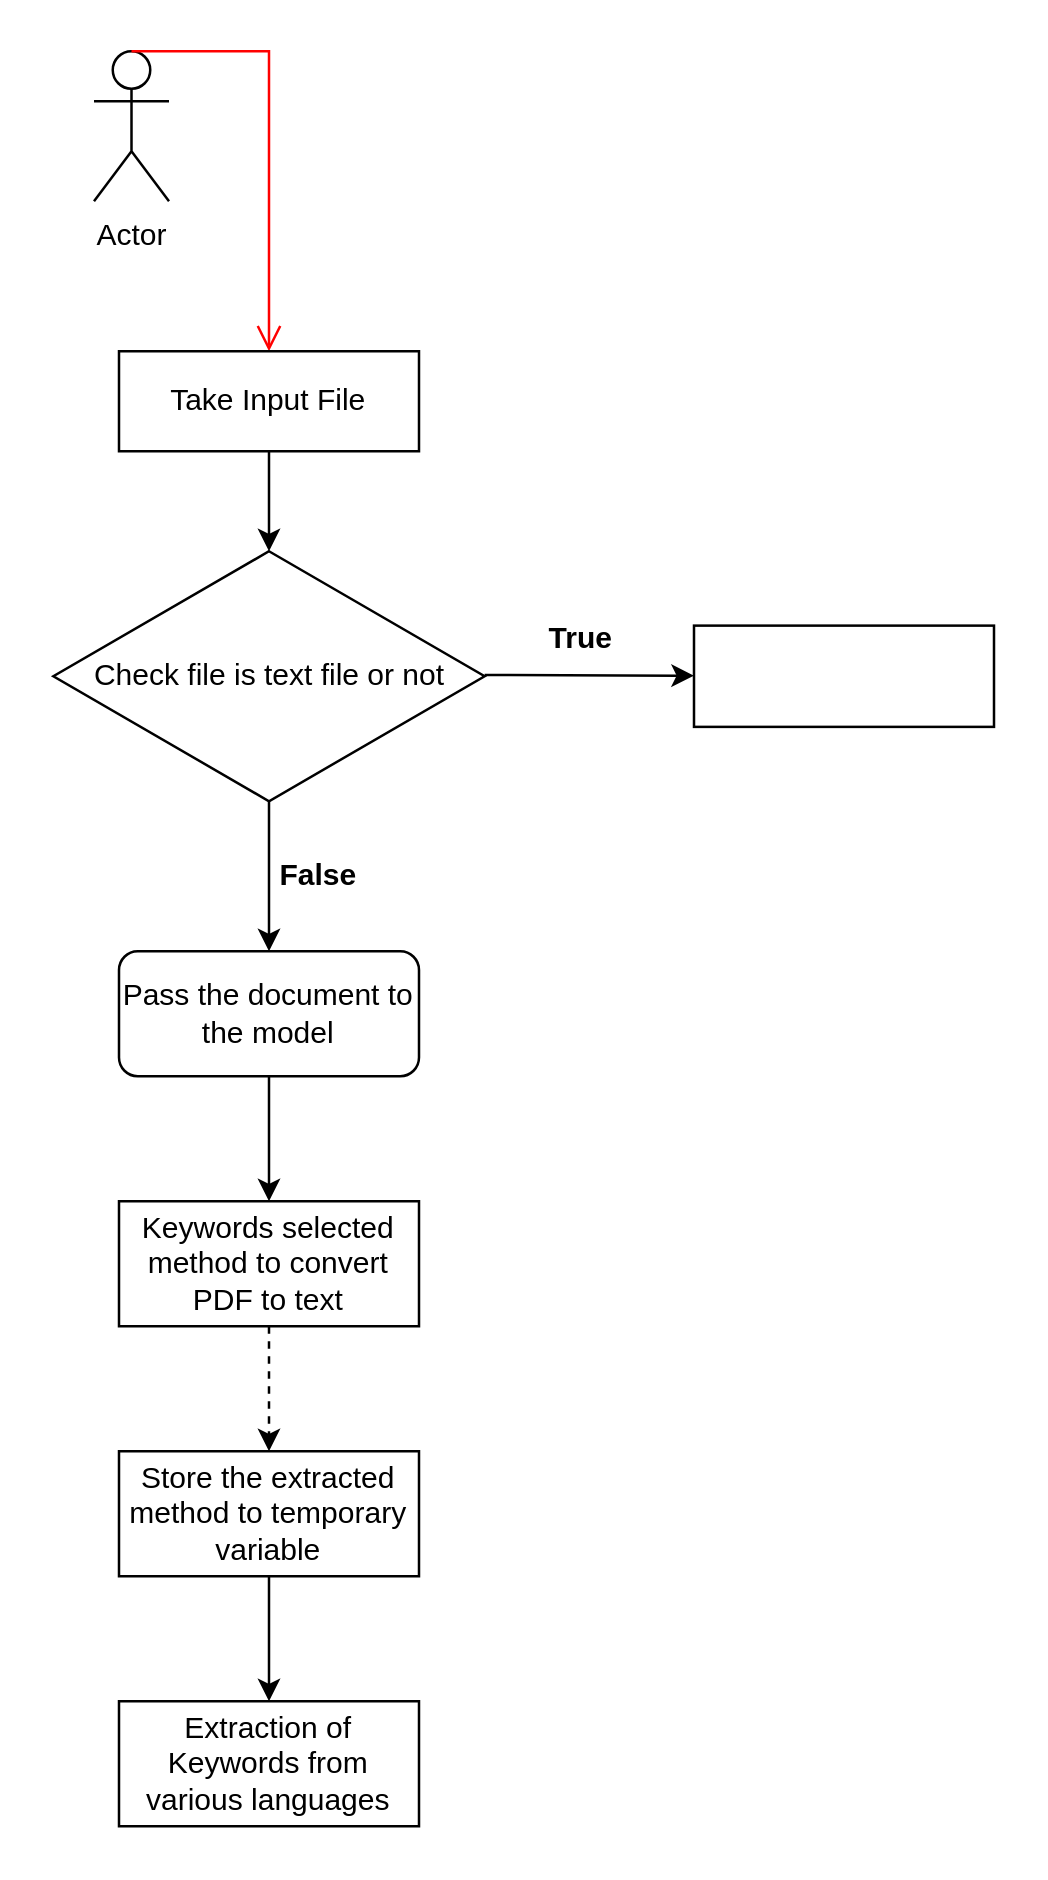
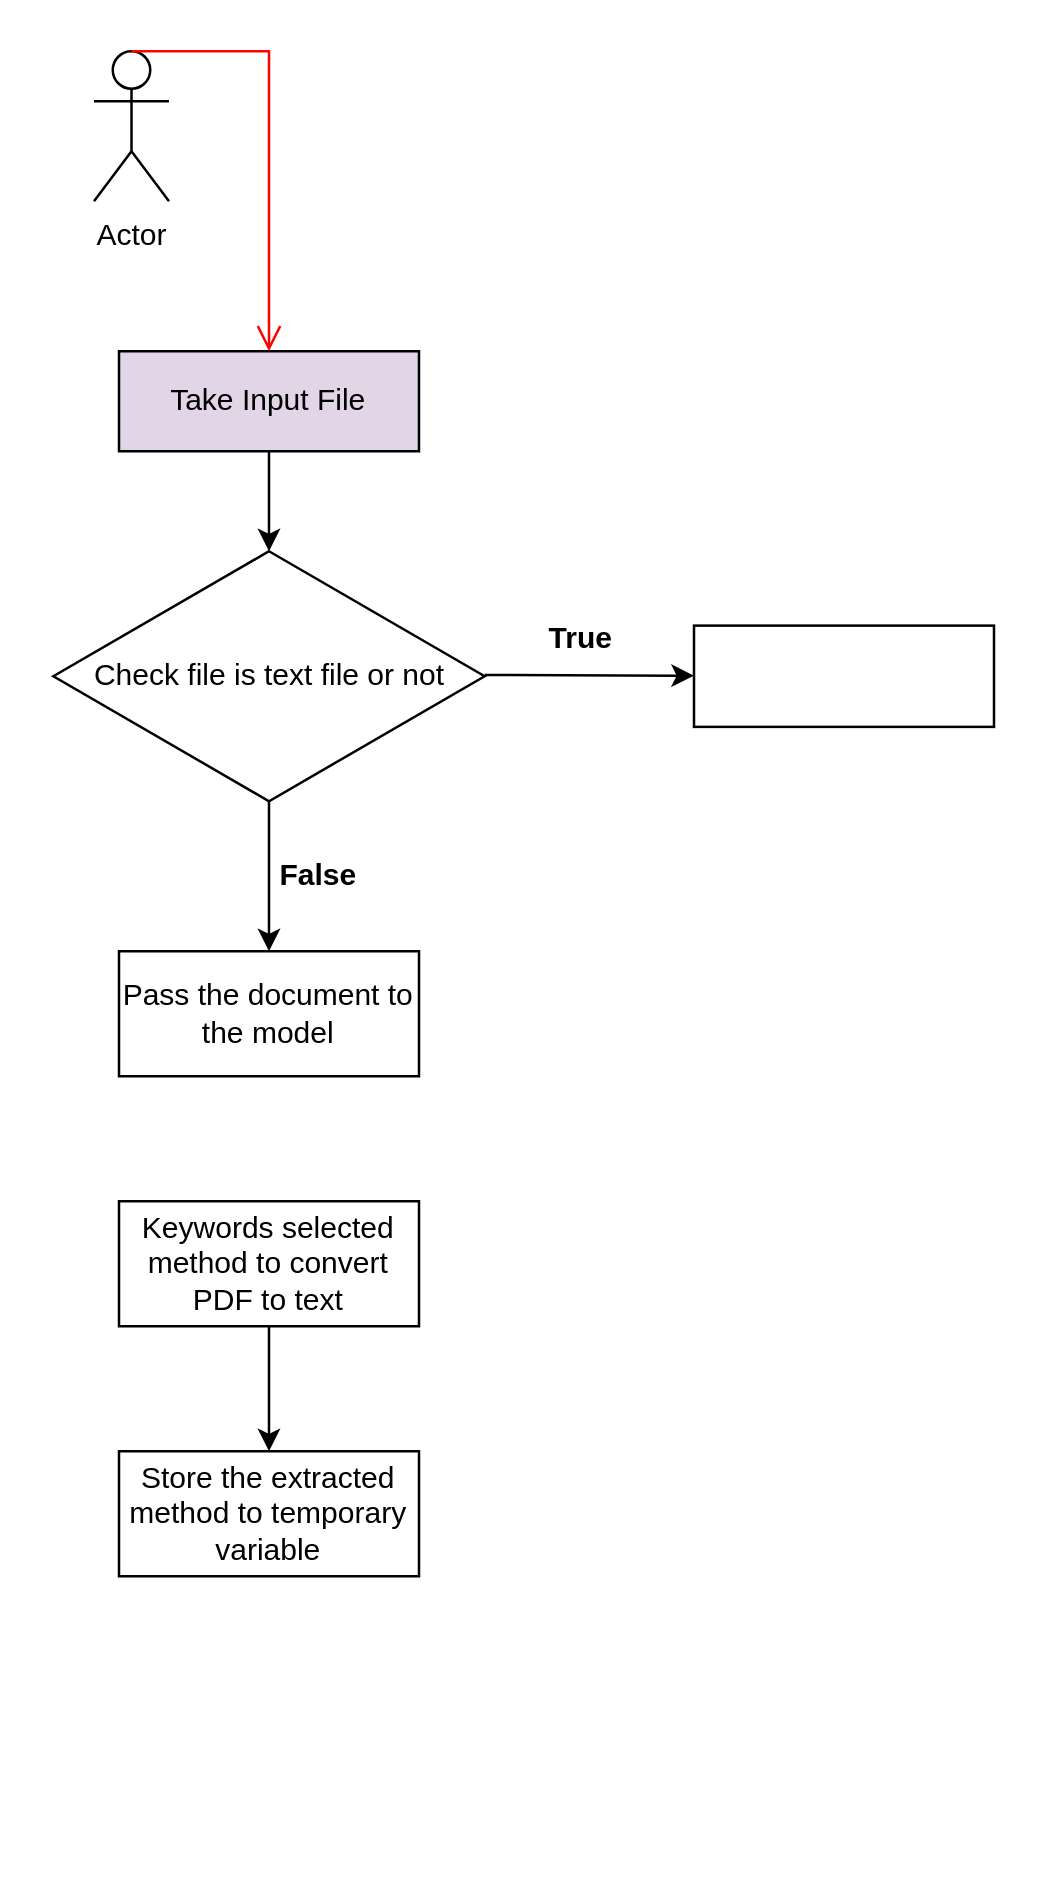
node "Take Input File": fillcolor #ffffff -> #e1d5e7
node "Pass the document to the model": shape rounded rectangle -> rectangle
edge "Pass the document to the model" -> "Keywords selected method to convert PDF to text": removed
edge "Keywords selected method to convert PDF to text" -> "Store the extracted method to temporary variable": style dashed -> solid
edge "Store the extracted method to temporary variable" -> "Extraction of Keywords from various languages": removed
node "Extraction of Keywords from various languages": removed
